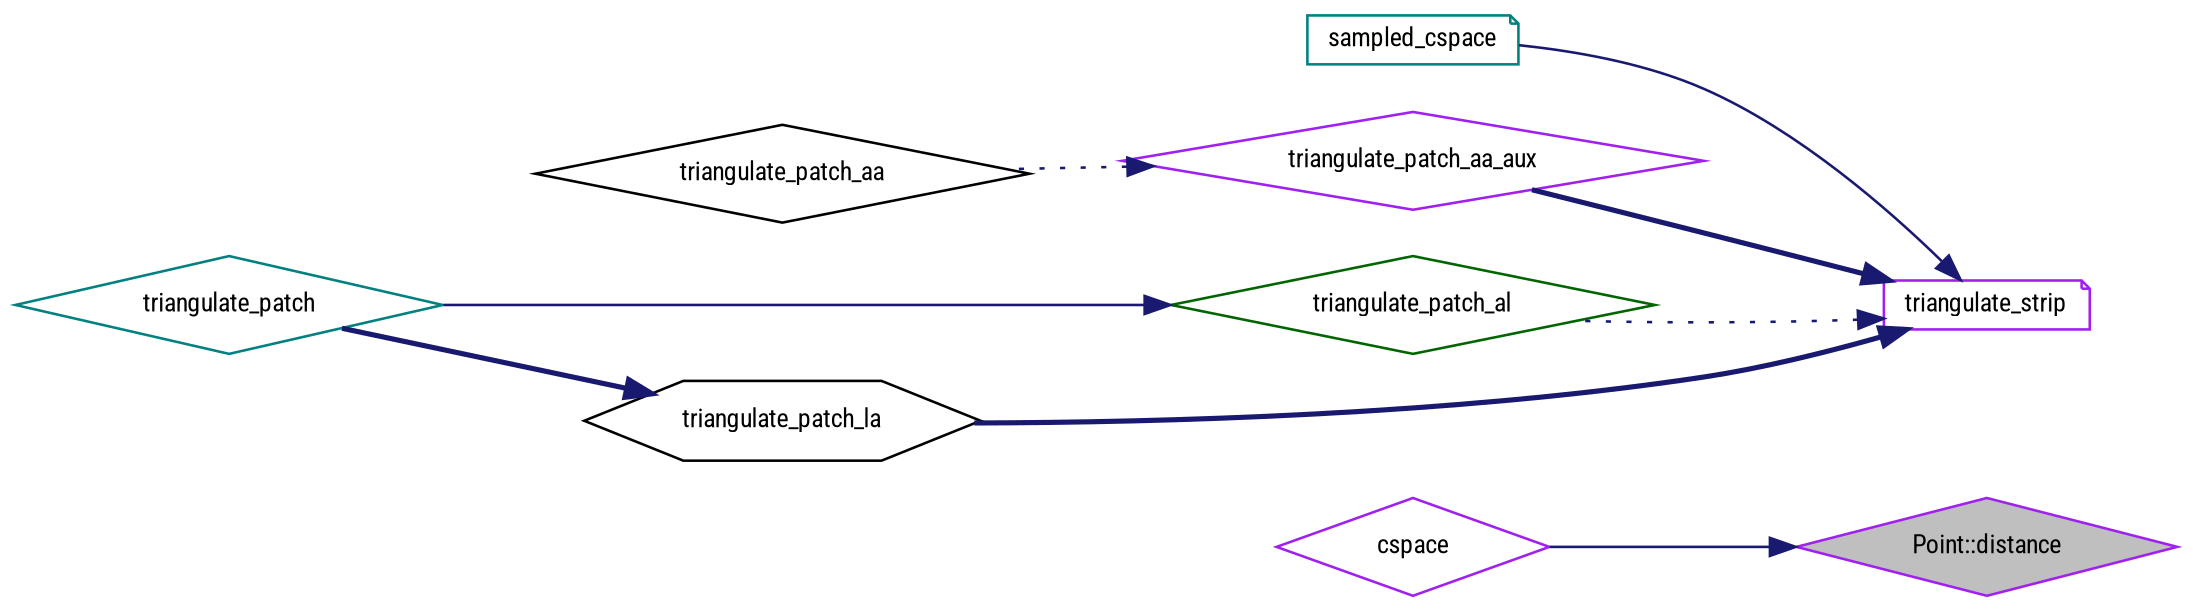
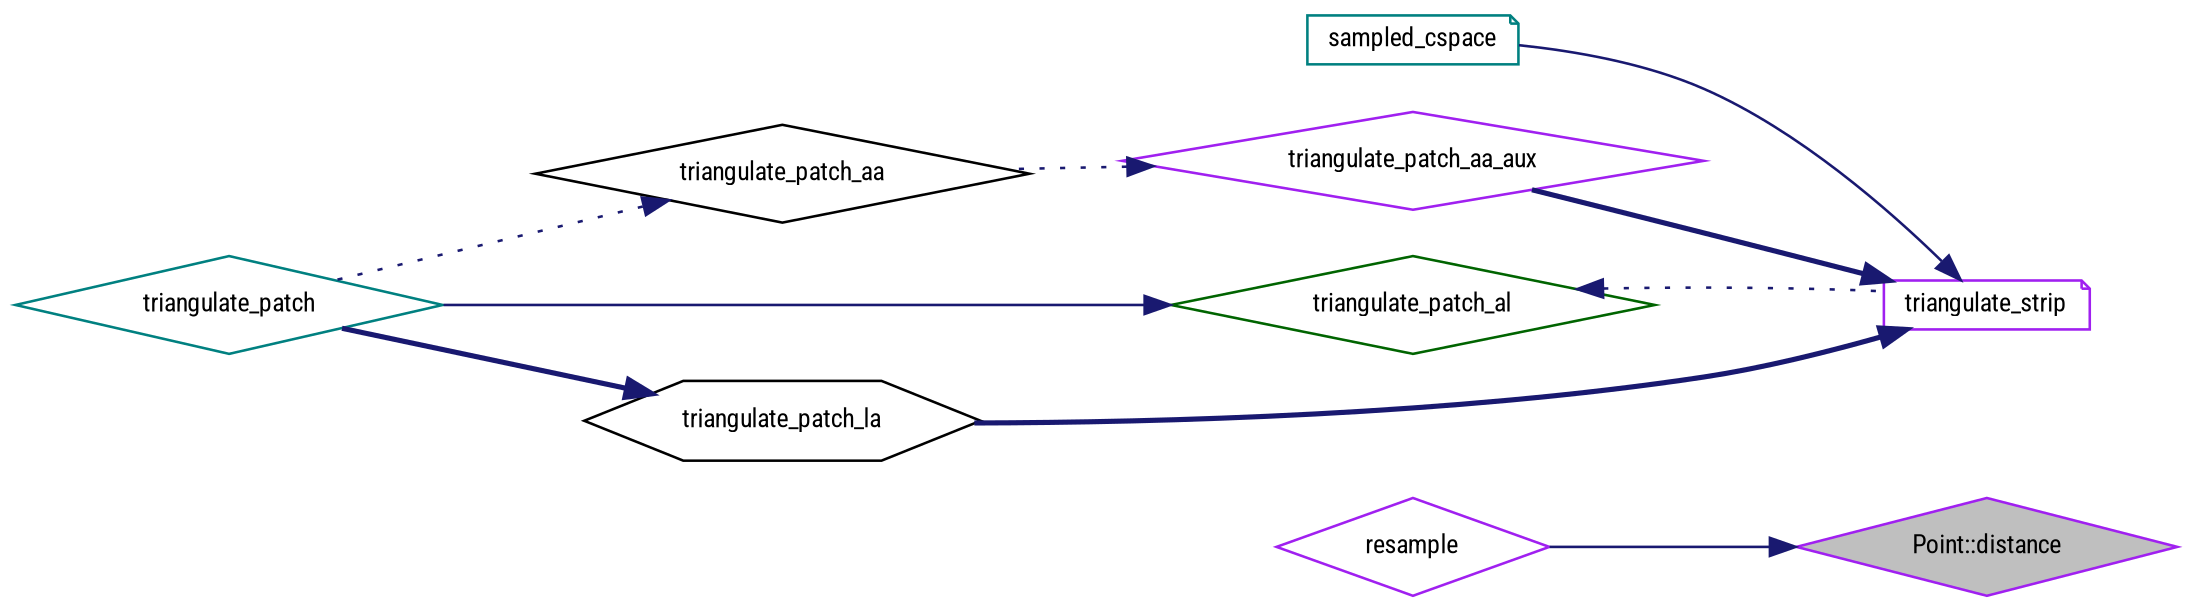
edge "triangulate_patch" -> "triangulate_patch_aa": added
edge "triangulate_patch_al" -> "triangulate_strip": reversed
node "cspace": label "cspace" -> "resample"
